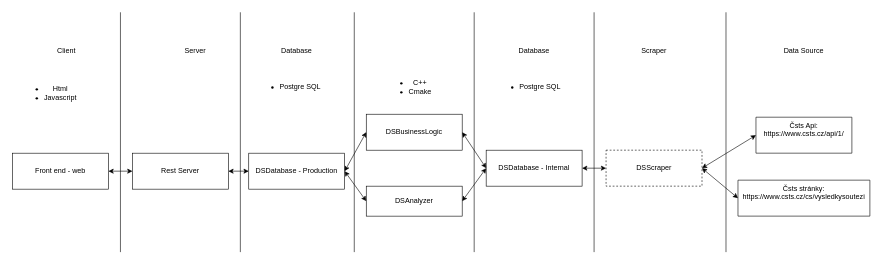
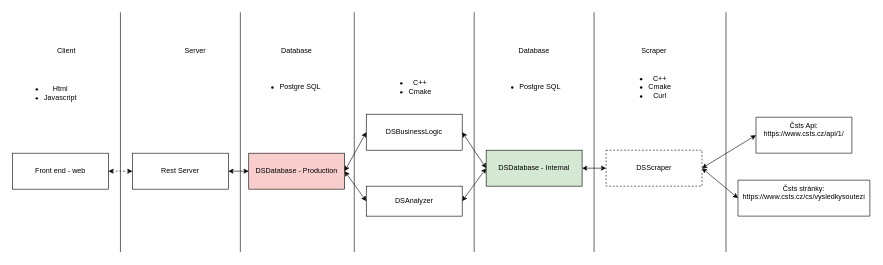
node "Data Source": removed
node "C++ Cmake Curl": added
node "DSDatabase - Internal": fillcolor #ffffff -> #d5e8d4
edge "Front end - web" -- "Rest Server": style solid -> dashed
node "DSDatabase - Production": fillcolor #ffffff -> #f8cecc
